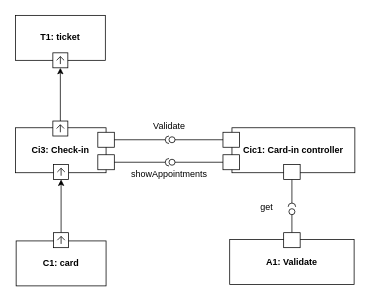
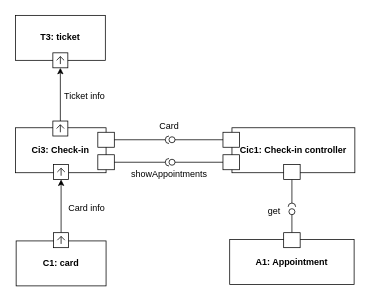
node "T1: ticket": label "T1: ticket" -> "T3: ticket"
node "Ticket info": added
node "Validate": label "Validate" -> "Card"
node "Cic1: Card-in controller": label "Cic1: Card-in controller" -> "Cic1: Check-in controller"
node "get": moved (266, 207) -> (274, 211)
node "Card info": added
node "A1: Validate": label "A1: Validate" -> "A1: Appointment"
